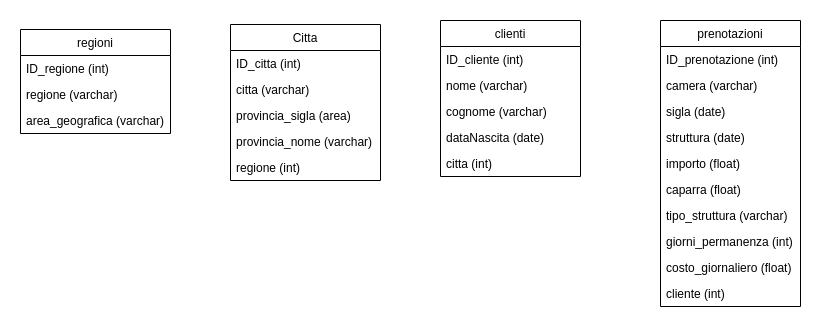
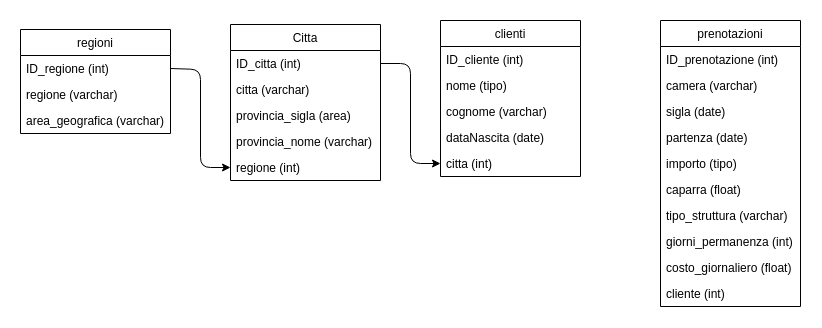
node "nome (varchar)": label "nome (varchar)" -> "nome (tipo)"
edge "ID_citta (int)" -> "citta (int)": added
edge "ID_regione (int)" -> "regione (int)": added
node "struttura (date)": label "struttura (date)" -> "partenza (date)"
node "importo (float)": label "importo (float)" -> "importo (tipo)"
